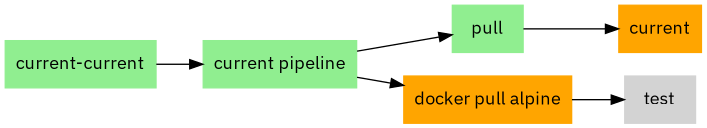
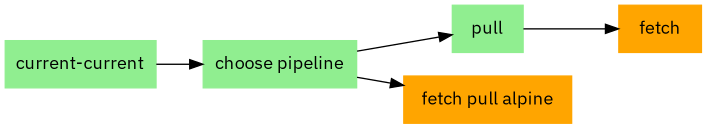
node "current": label "current" -> "fetch"
node "current pipeline": label "current pipeline" -> "choose pipeline"
node "docker pull alpine": label "docker pull alpine" -> "fetch pull alpine"
node "test": removed
